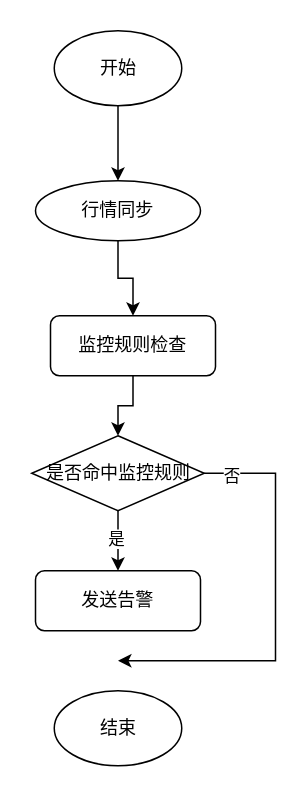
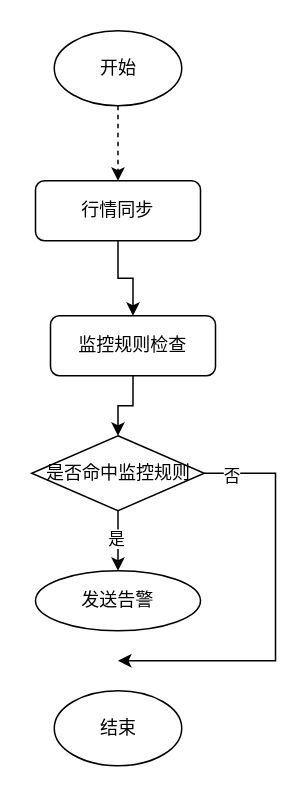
edge "开始" -> "行情同步": style solid -> dashed
node "行情同步": shape ellipse -> rounded rectangle
node "发送告警": shape rounded rectangle -> ellipse
